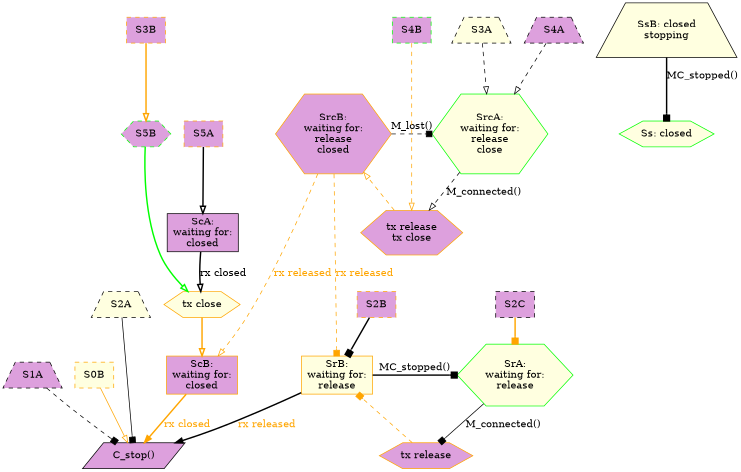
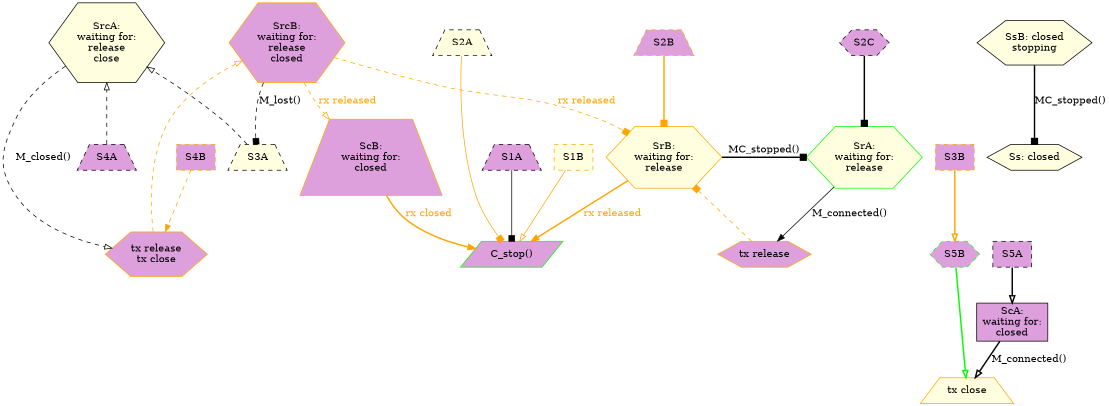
node "S4B": color green -> orange
node "SsB: closed stopping": shape trapezium -> hexagon
edge "S4B" -> "tx release tx close": arrowhead onormal -> normal
node "S5A": color orange -> black
edge "SrcB: waiting for: release closed" -> "SrcA: waiting for: release close": now "SrcB: waiting for: release closed" -> "S3A"
node "SrcA: waiting for: release close": color green -> black
node "Ss: closed": color green -> black
edge "SrcA: waiting for: release close" -> "tx release tx close": label "M_connected()" -> "M_closed()"
edge "ScA: waiting for: closed" -> "tx close": label "rx closed" -> "M_connected()"
node "tx close": shape hexagon -> trapezium
node "S2B": shape box -> trapezium
node "S2C": shape box -> hexagon
edge "S2C" -> "SrA: waiting for: release": color orange -> black
edge "tx close" -> "ScB: waiting for: closed": removed
edge "S2B" -> "SrB: waiting for: release": color black -> orange
node "S0B": label "S0B" -> "S1B"
node "ScB: waiting for: closed": shape box -> trapezium
node "SrB: waiting for: release": shape box -> hexagon
edge "S2A" -> "C_stop()": color black -> orange
edge "S1A" -> "C_stop()": style dashed -> solid
edge "SrB: waiting for: release" -> "C_stop()": color black -> orange
edge "SrA: waiting for: release" -> "tx release": arrowhead box -> normal
node "C_stop()": color black -> green
